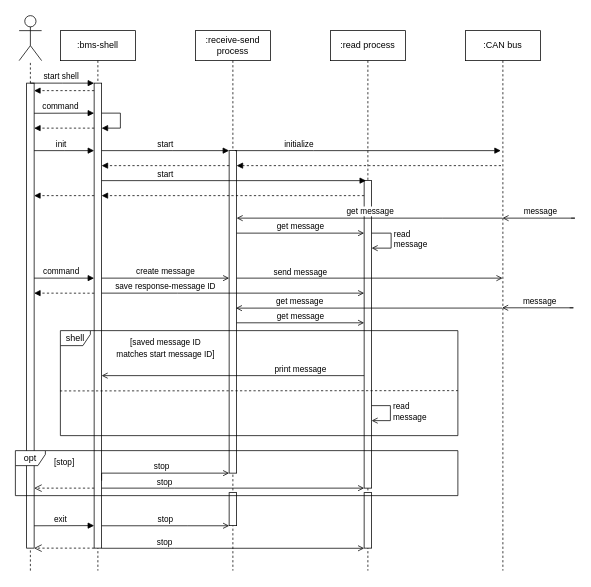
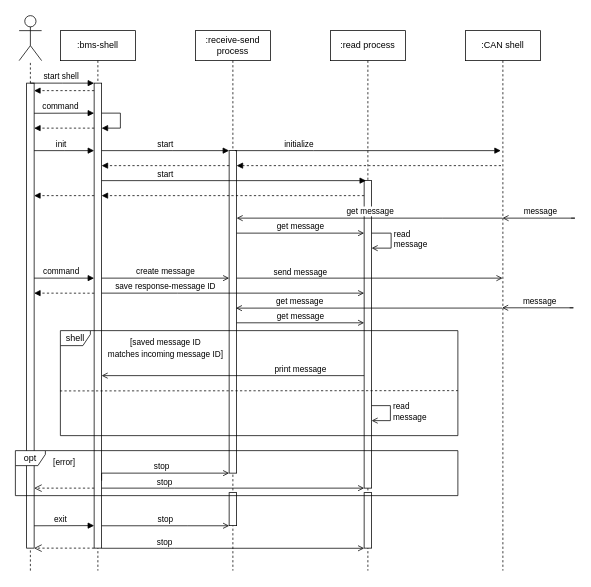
node ":CAN bus": label ":CAN bus" -> ":CAN shell"
node "[saved message ID matches start message ID]": label "[saved message ID matches start message ID]" -> "[saved message ID matches incoming message ID]"
node "[stop]": label "[stop]" -> "[error]"
